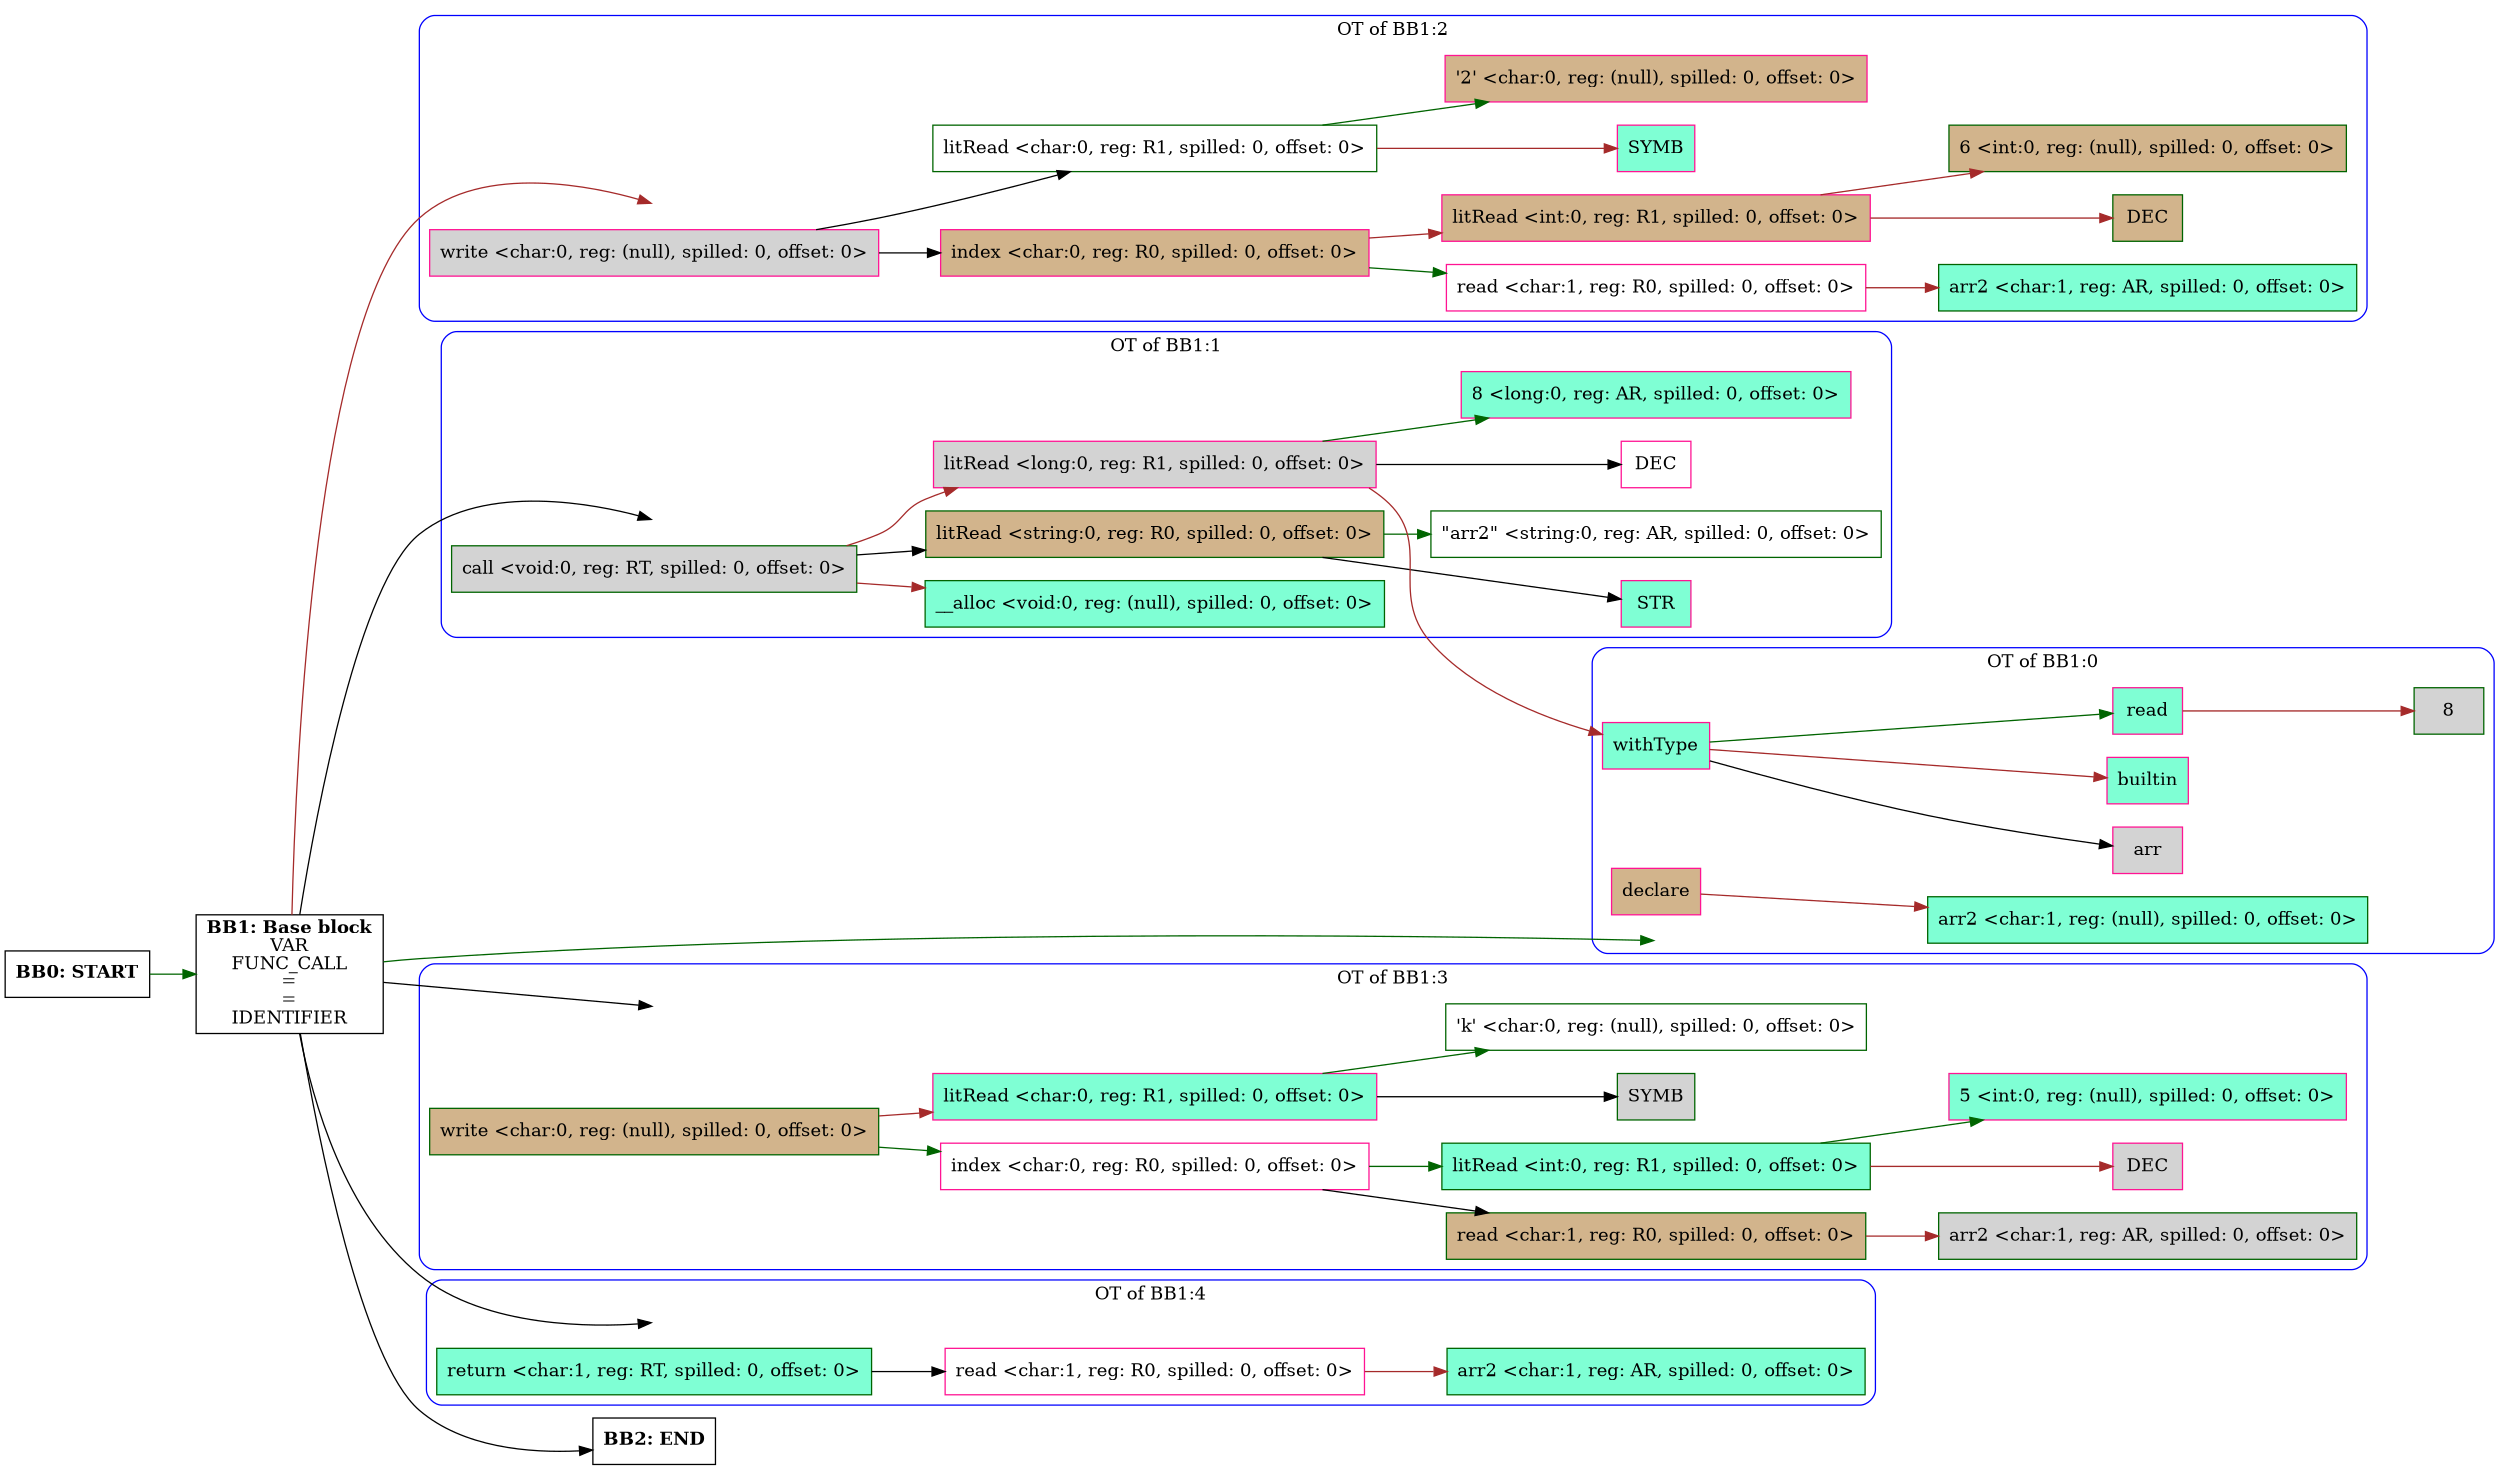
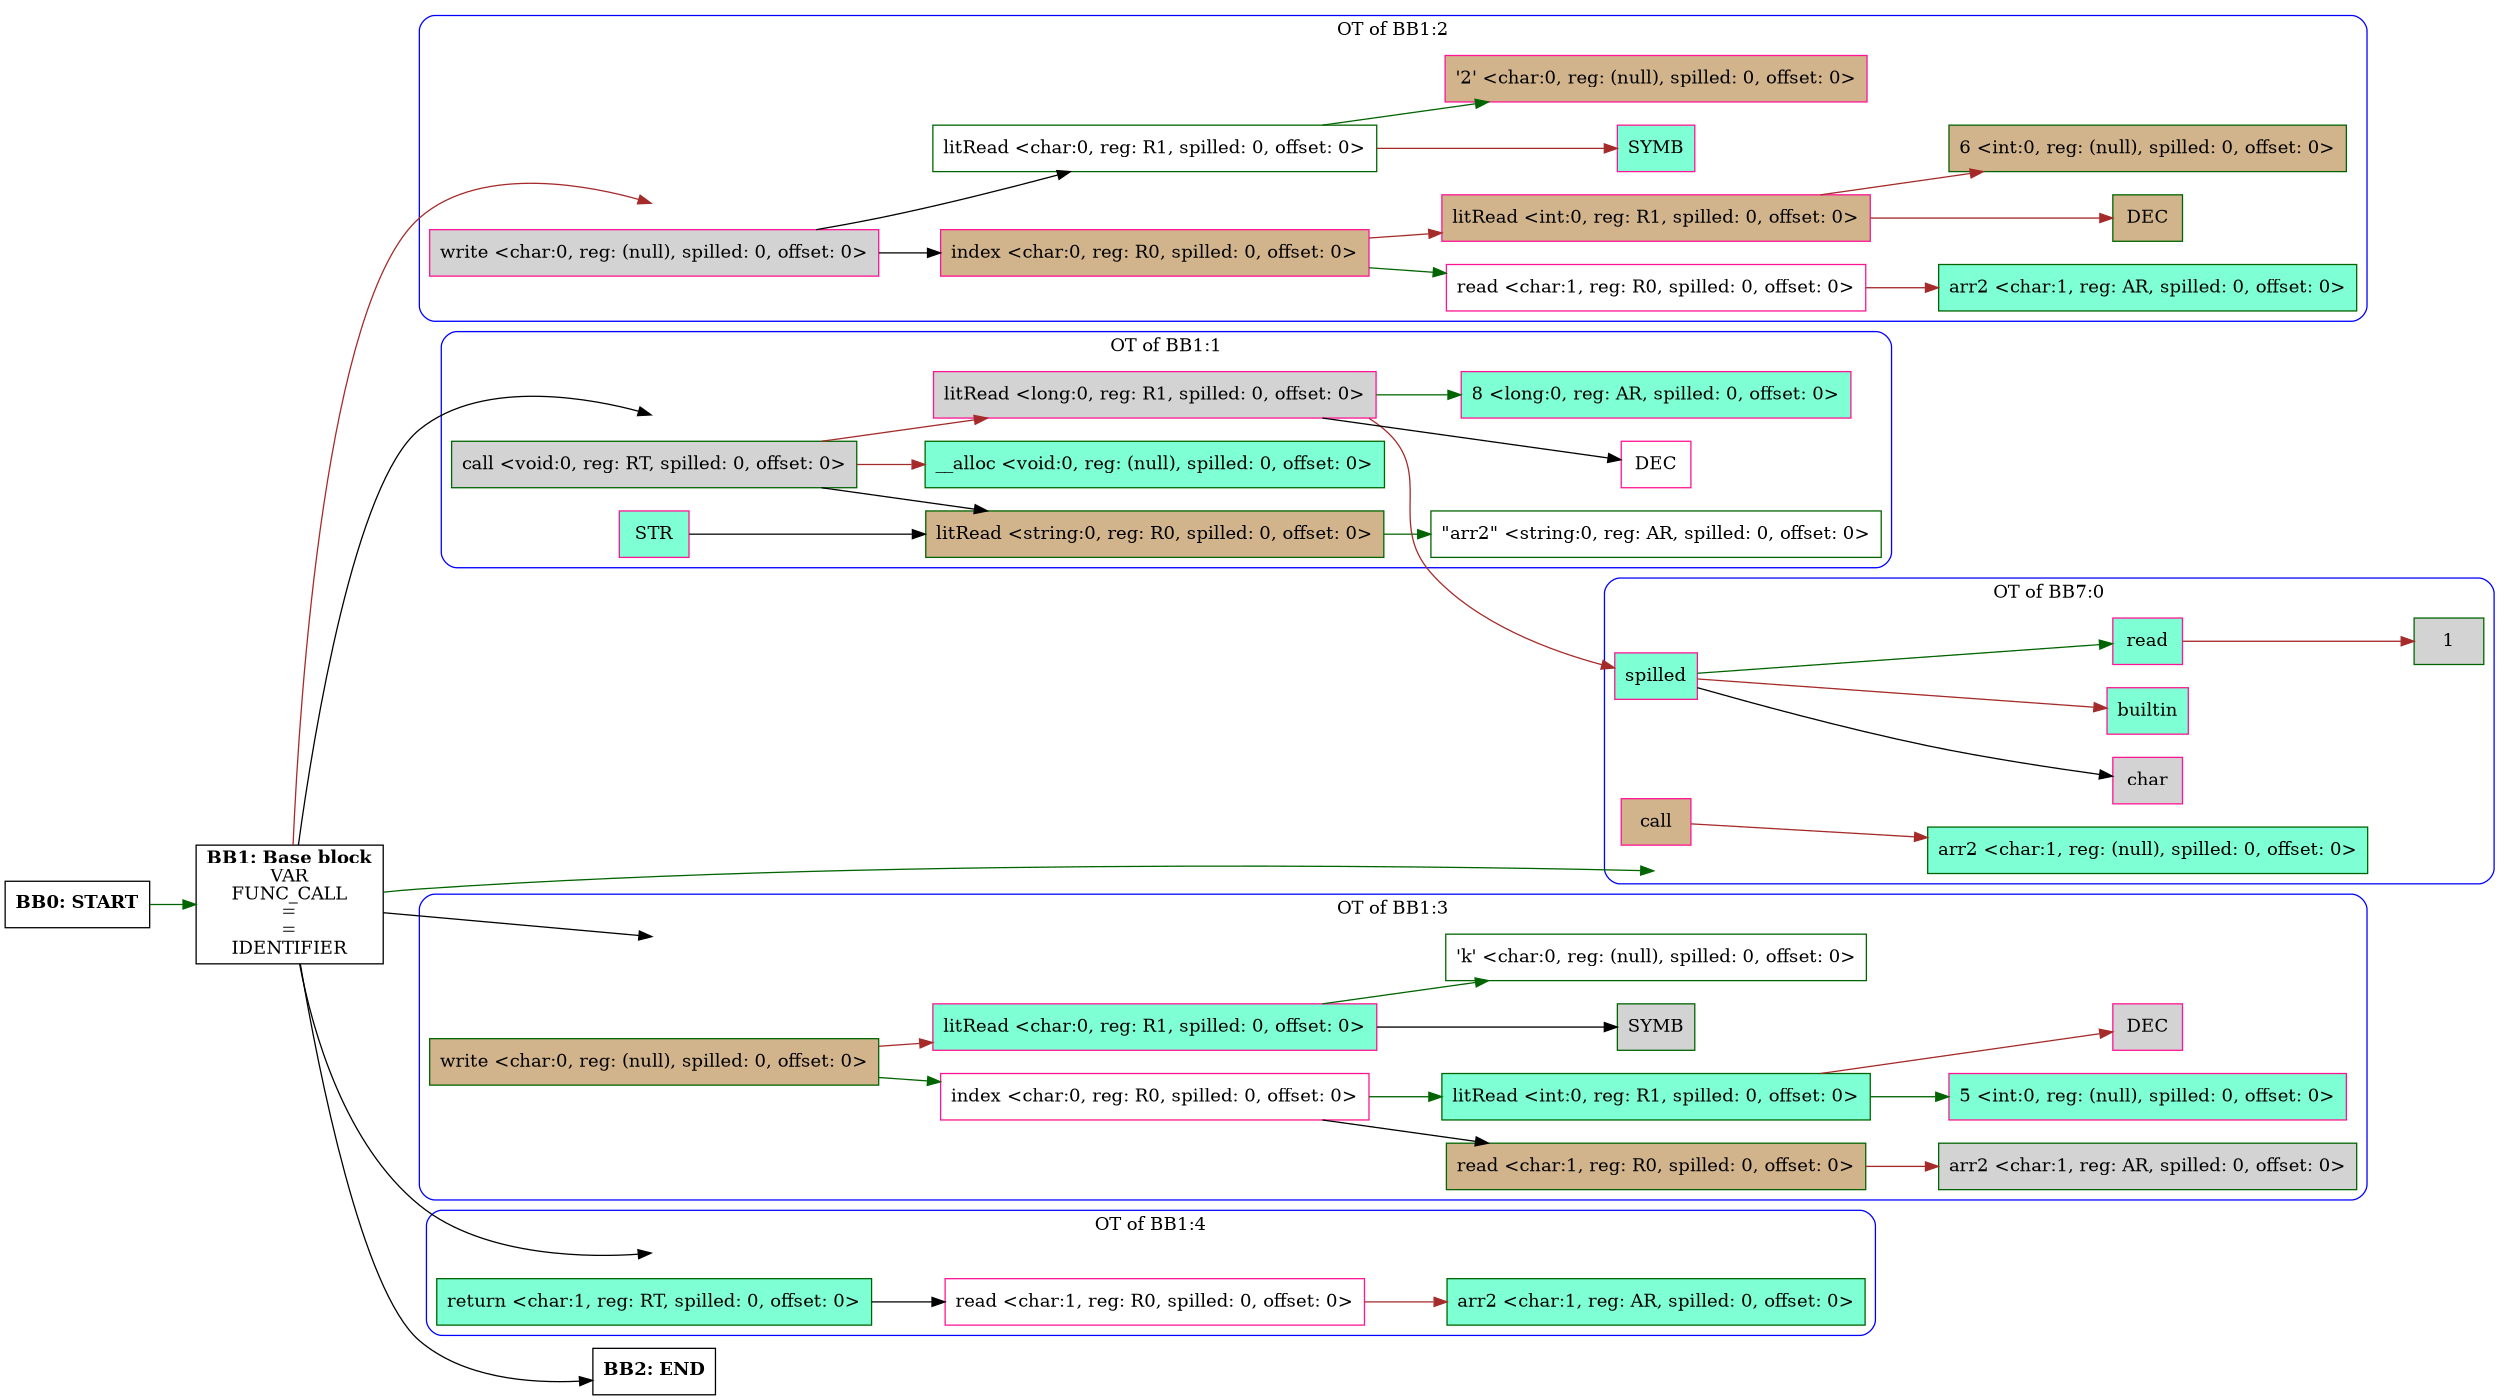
edge "litRead <string:0, reg: R0, spilled: 0, offset: 0>" -> "STR": reversed
cluster "OT of BB1:0": label "OT of BB1:0" -> "OT of BB7:0"
node "8": label "8" -> "1"
node "withType": label "withType" -> "spilled"
node "arr": label "arr" -> "char"
node "declare": label "declare" -> "call"
